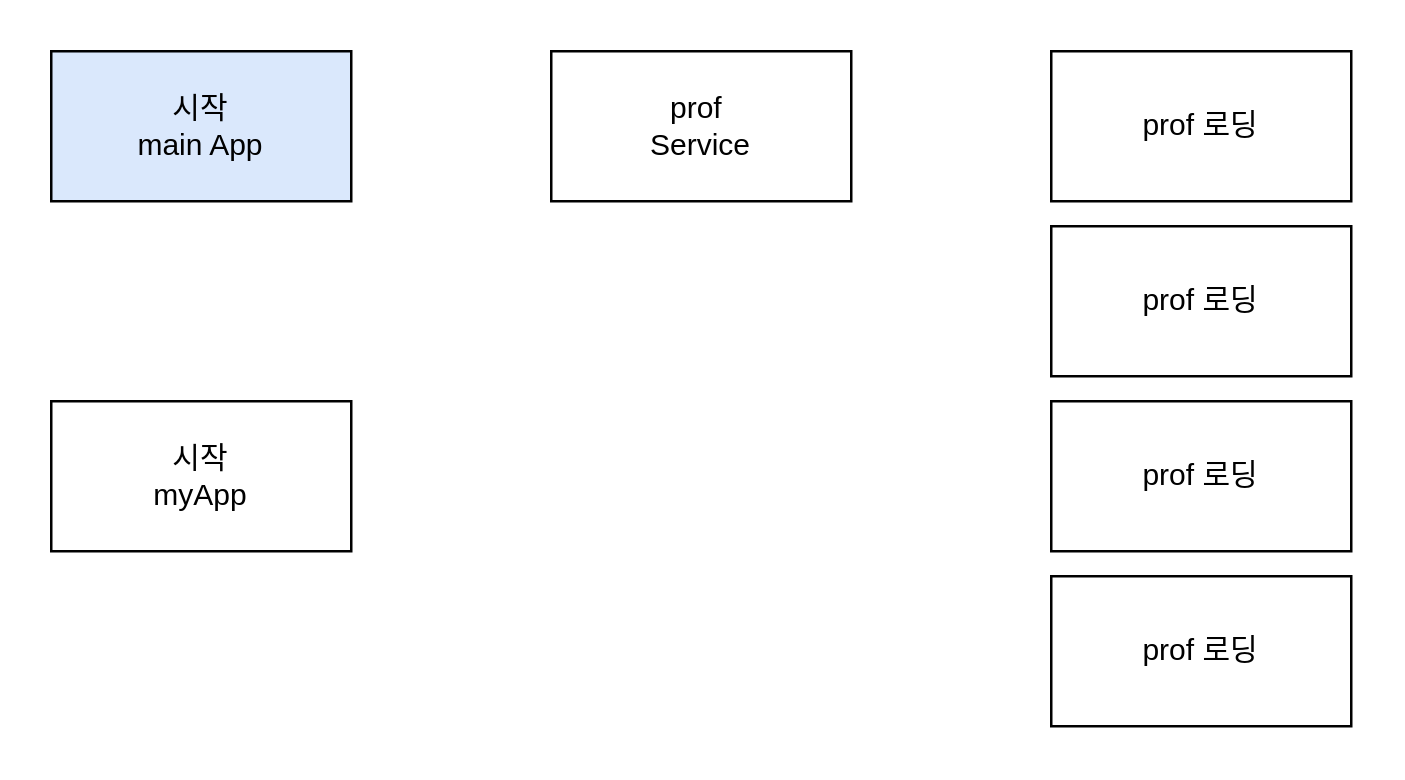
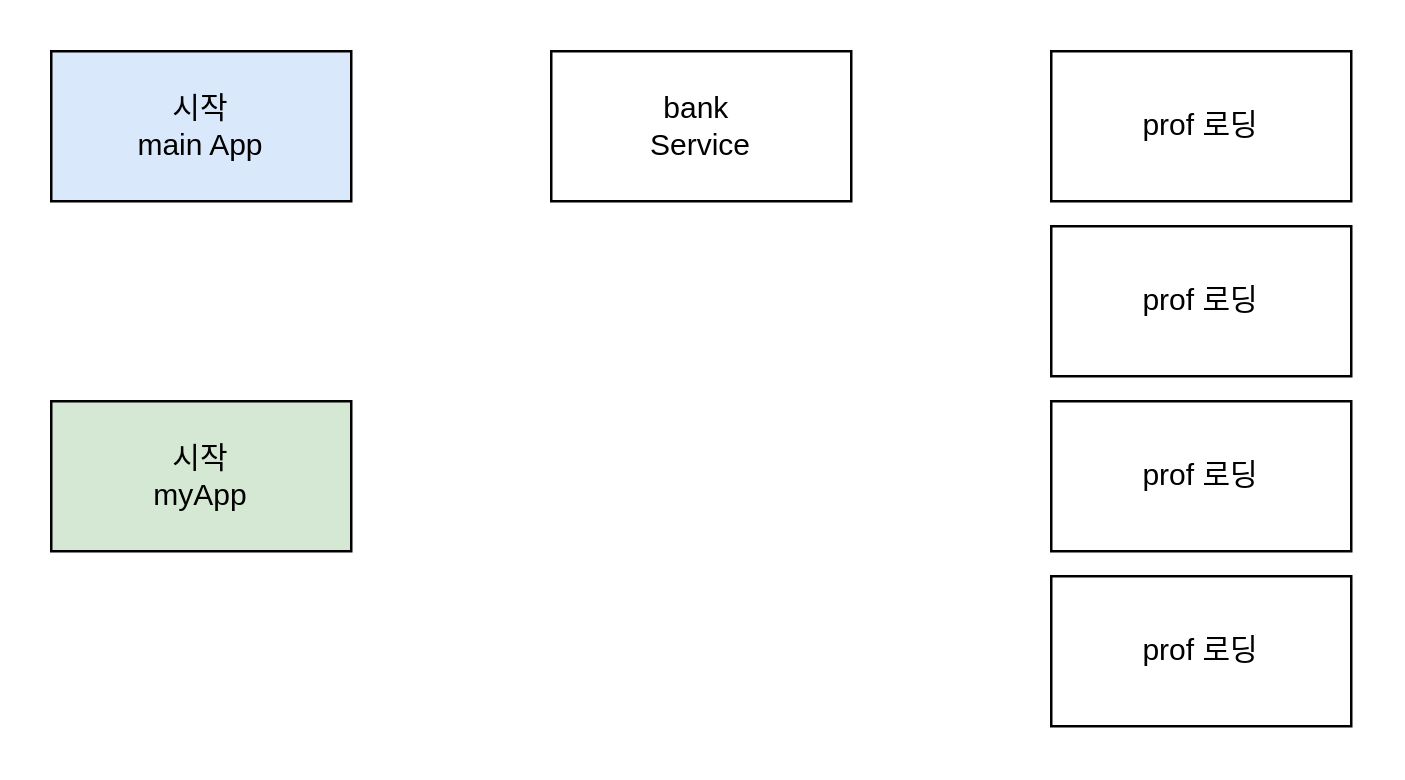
node "prof Service": label "prof Service" -> "bank Service"
node "시작 myApp": fillcolor #ffffff -> #d5e8d4
